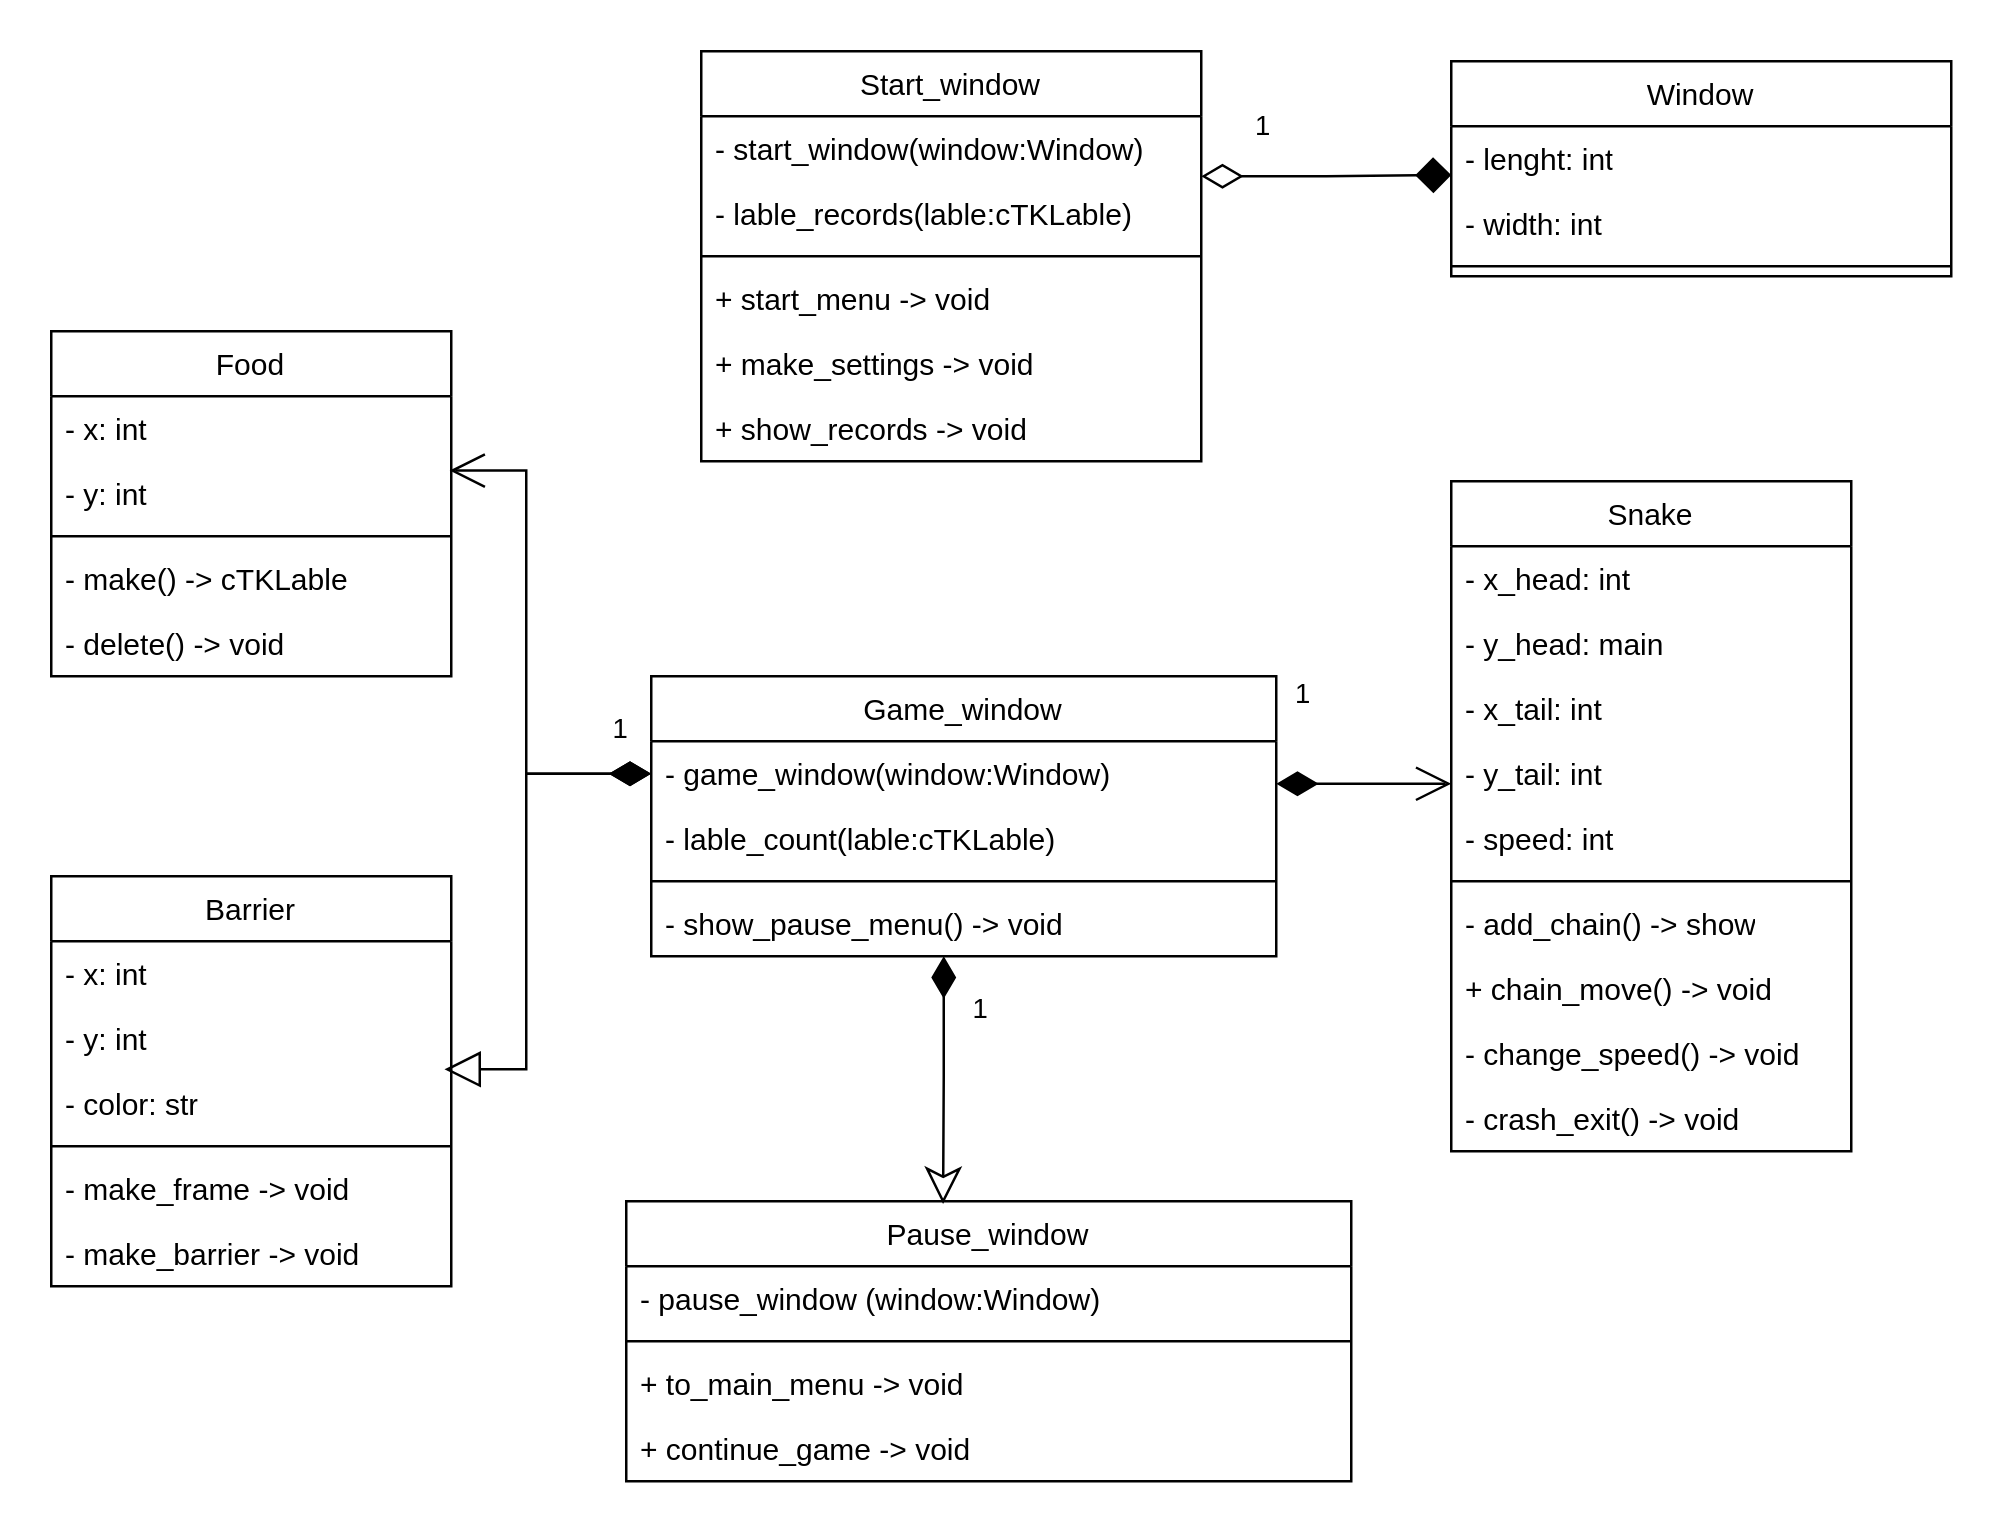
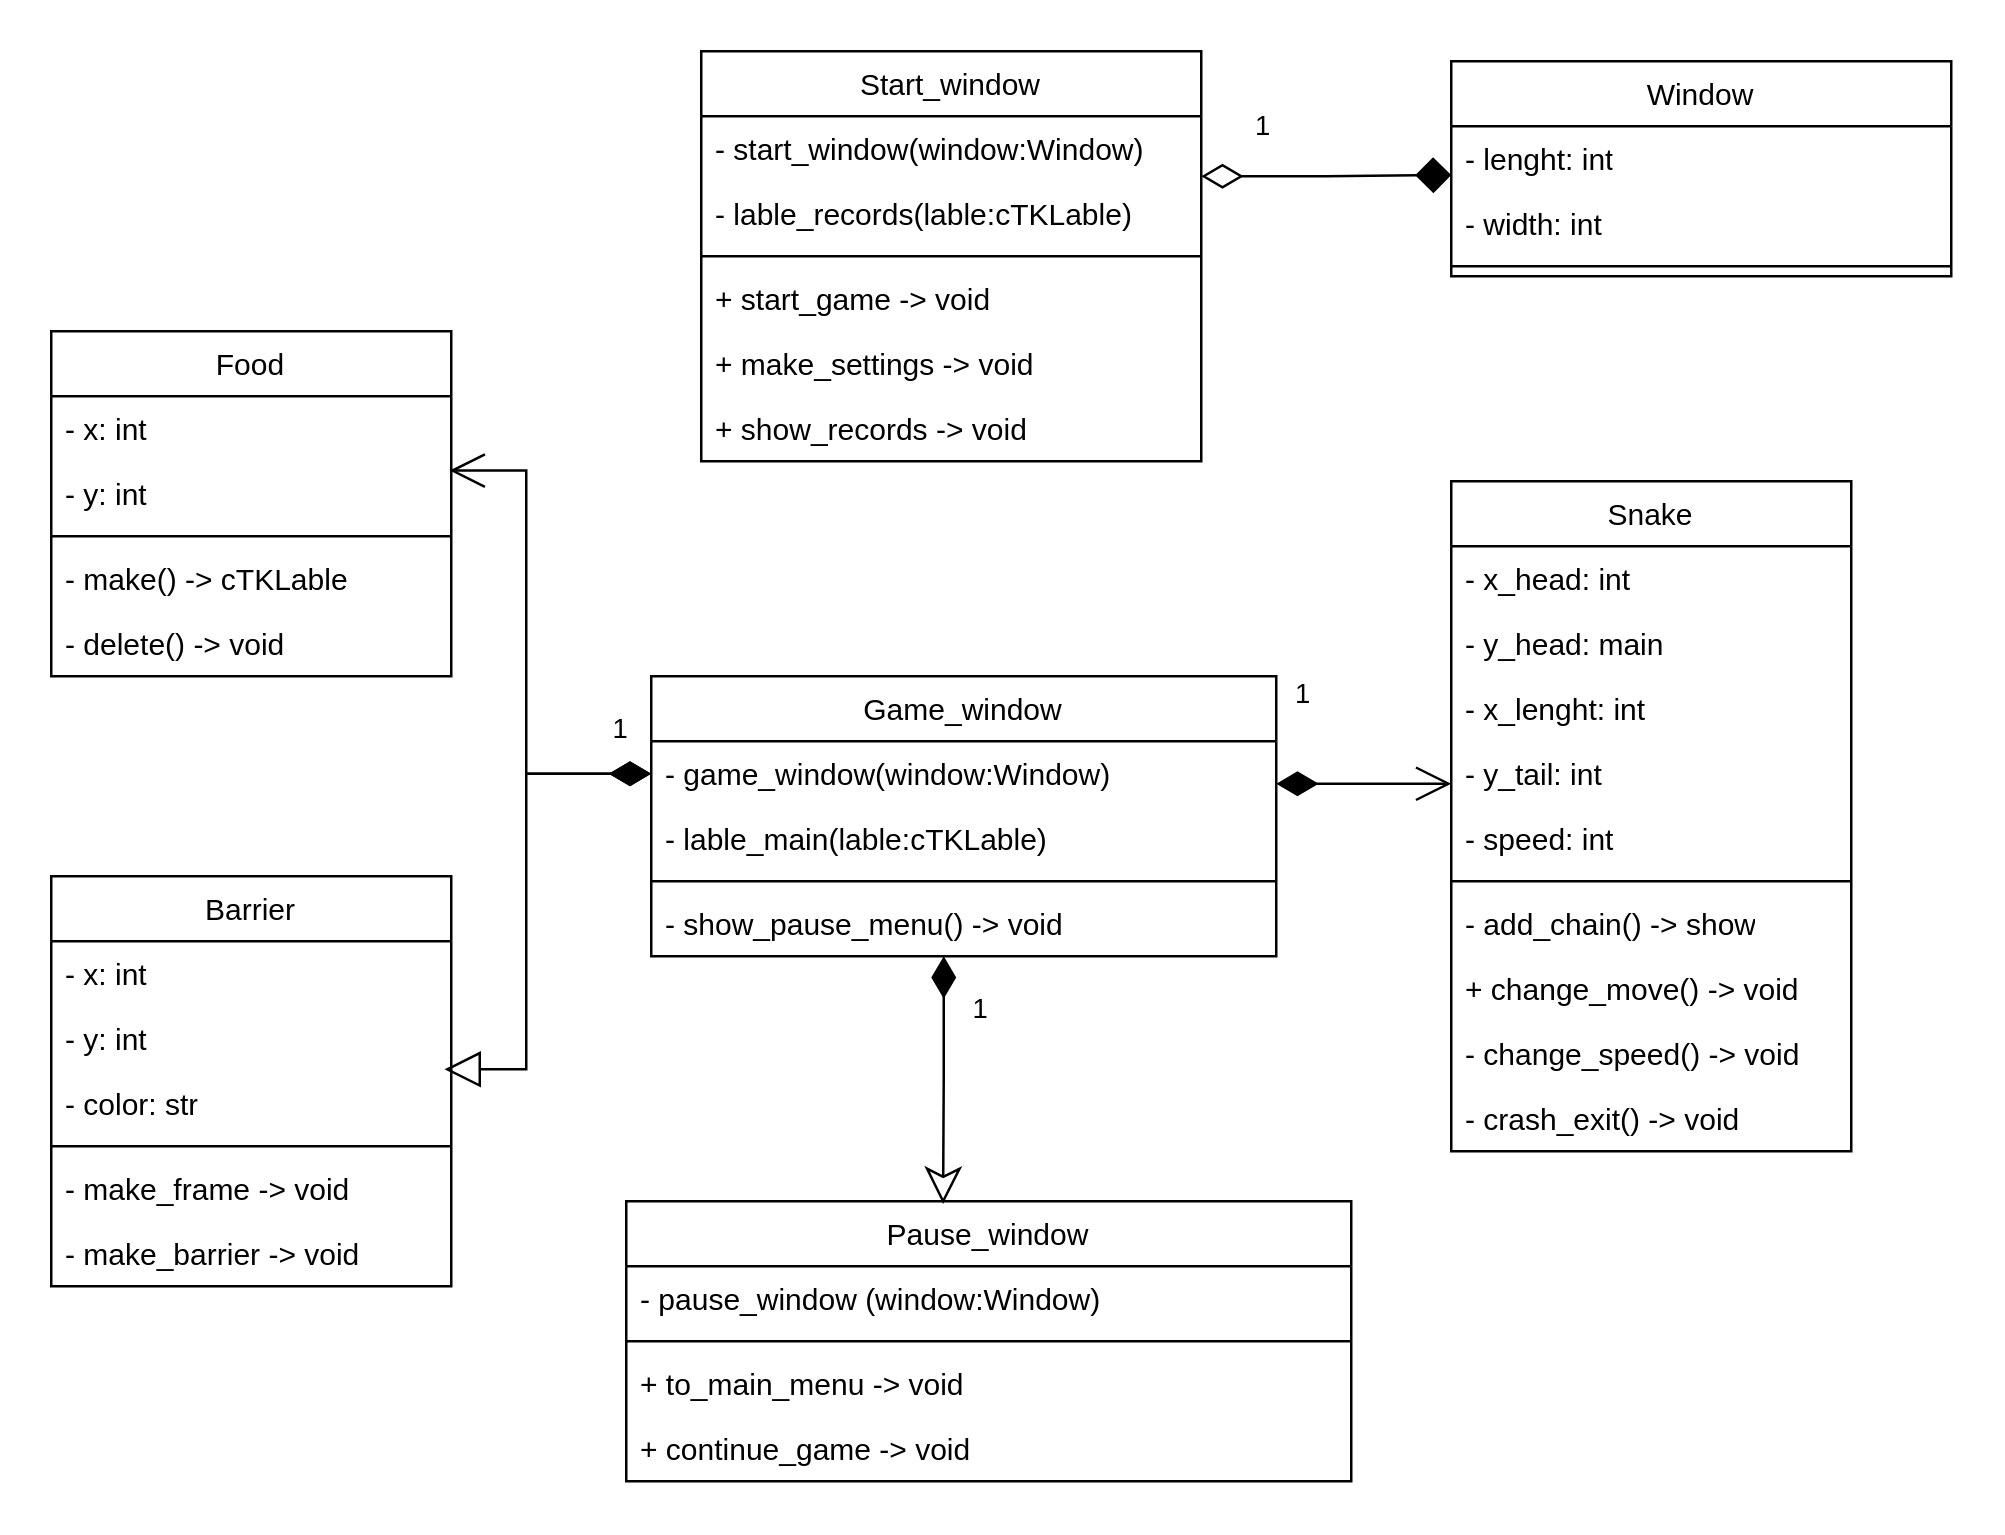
node "+ start_menu -> void": label "+ start_menu -> void" -> "+ start_game -> void"
node "- x_tail: int": label "- x_tail: int" -> "- x_lenght: int"
node "- lable_count(lable:cTKLable)": label "- lable_count(lable:cTKLable)" -> "- lable_main(lable:cTKLable)"
node "+ chain_move() -> void": label "+ chain_move() -> void" -> "+ change_move() -> void"
